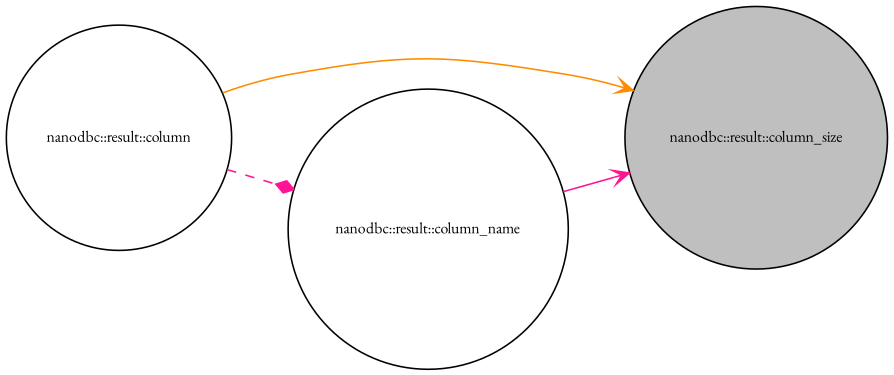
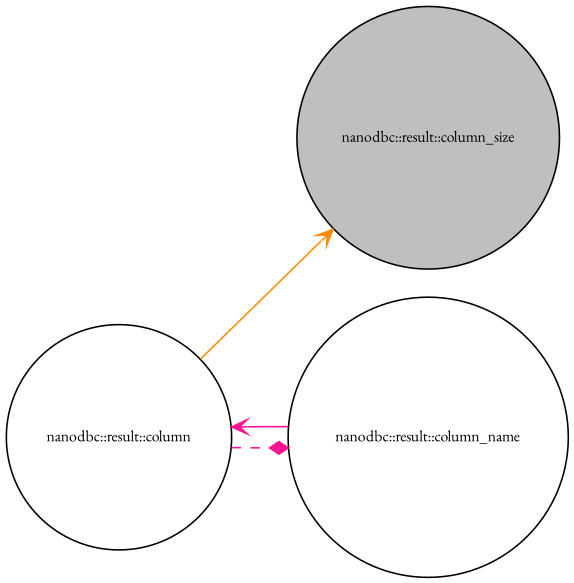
edge "nanodbc::result::column_name" -> "nanodbc::result::column_size": now "nanodbc::result::column_name" -> "nanodbc::result::column"
